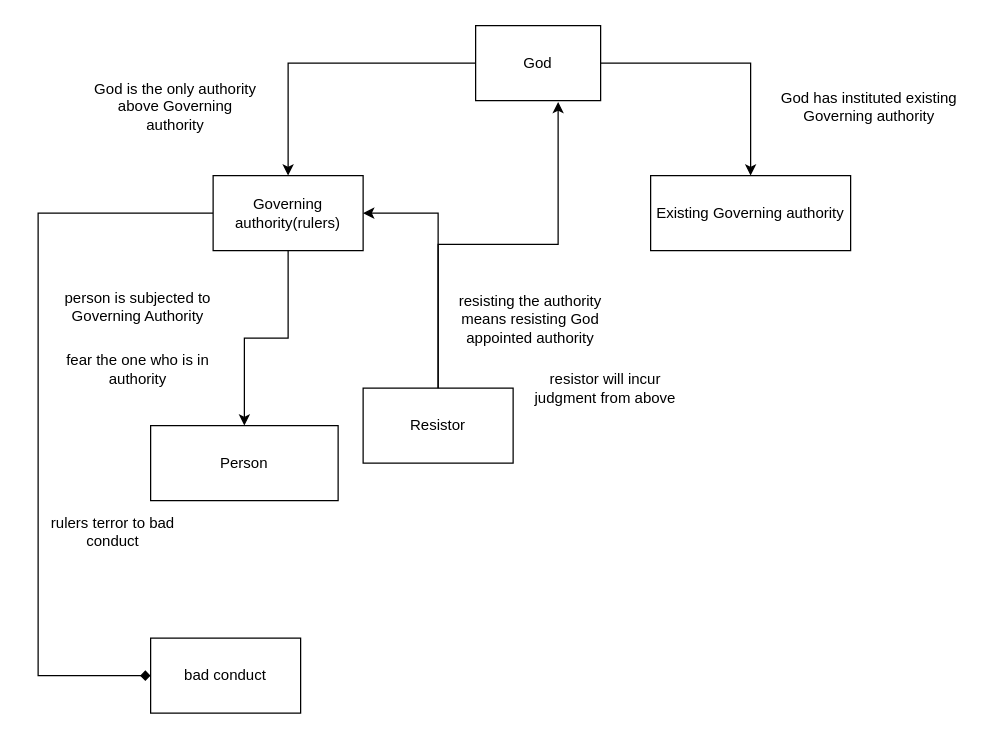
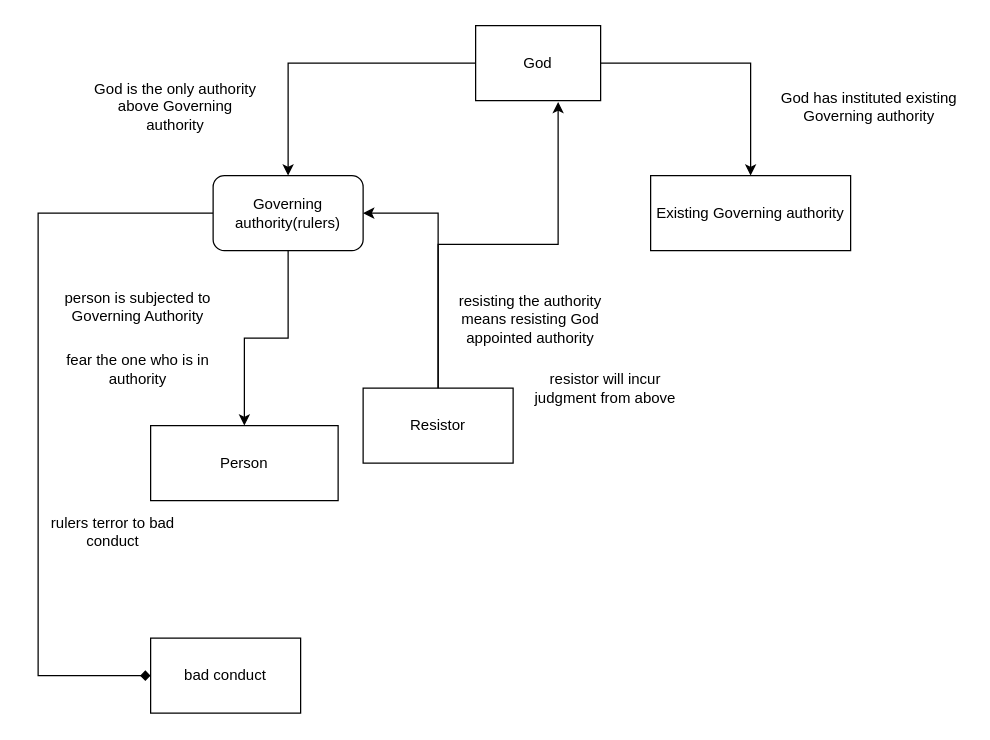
node "Governing authority(rulers)": shape rectangle -> rounded rectangle
